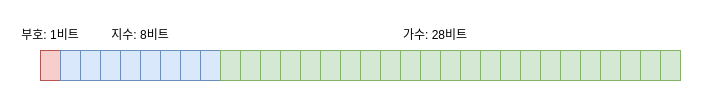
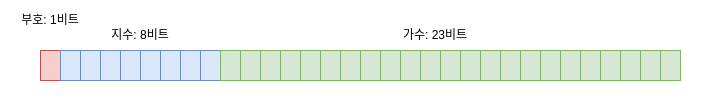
node "부호: 1비트": moved (51, 36) -> (51, 21)
node "가수: 28비트": label "가수: 28비트" -> "가수: 23비트"
